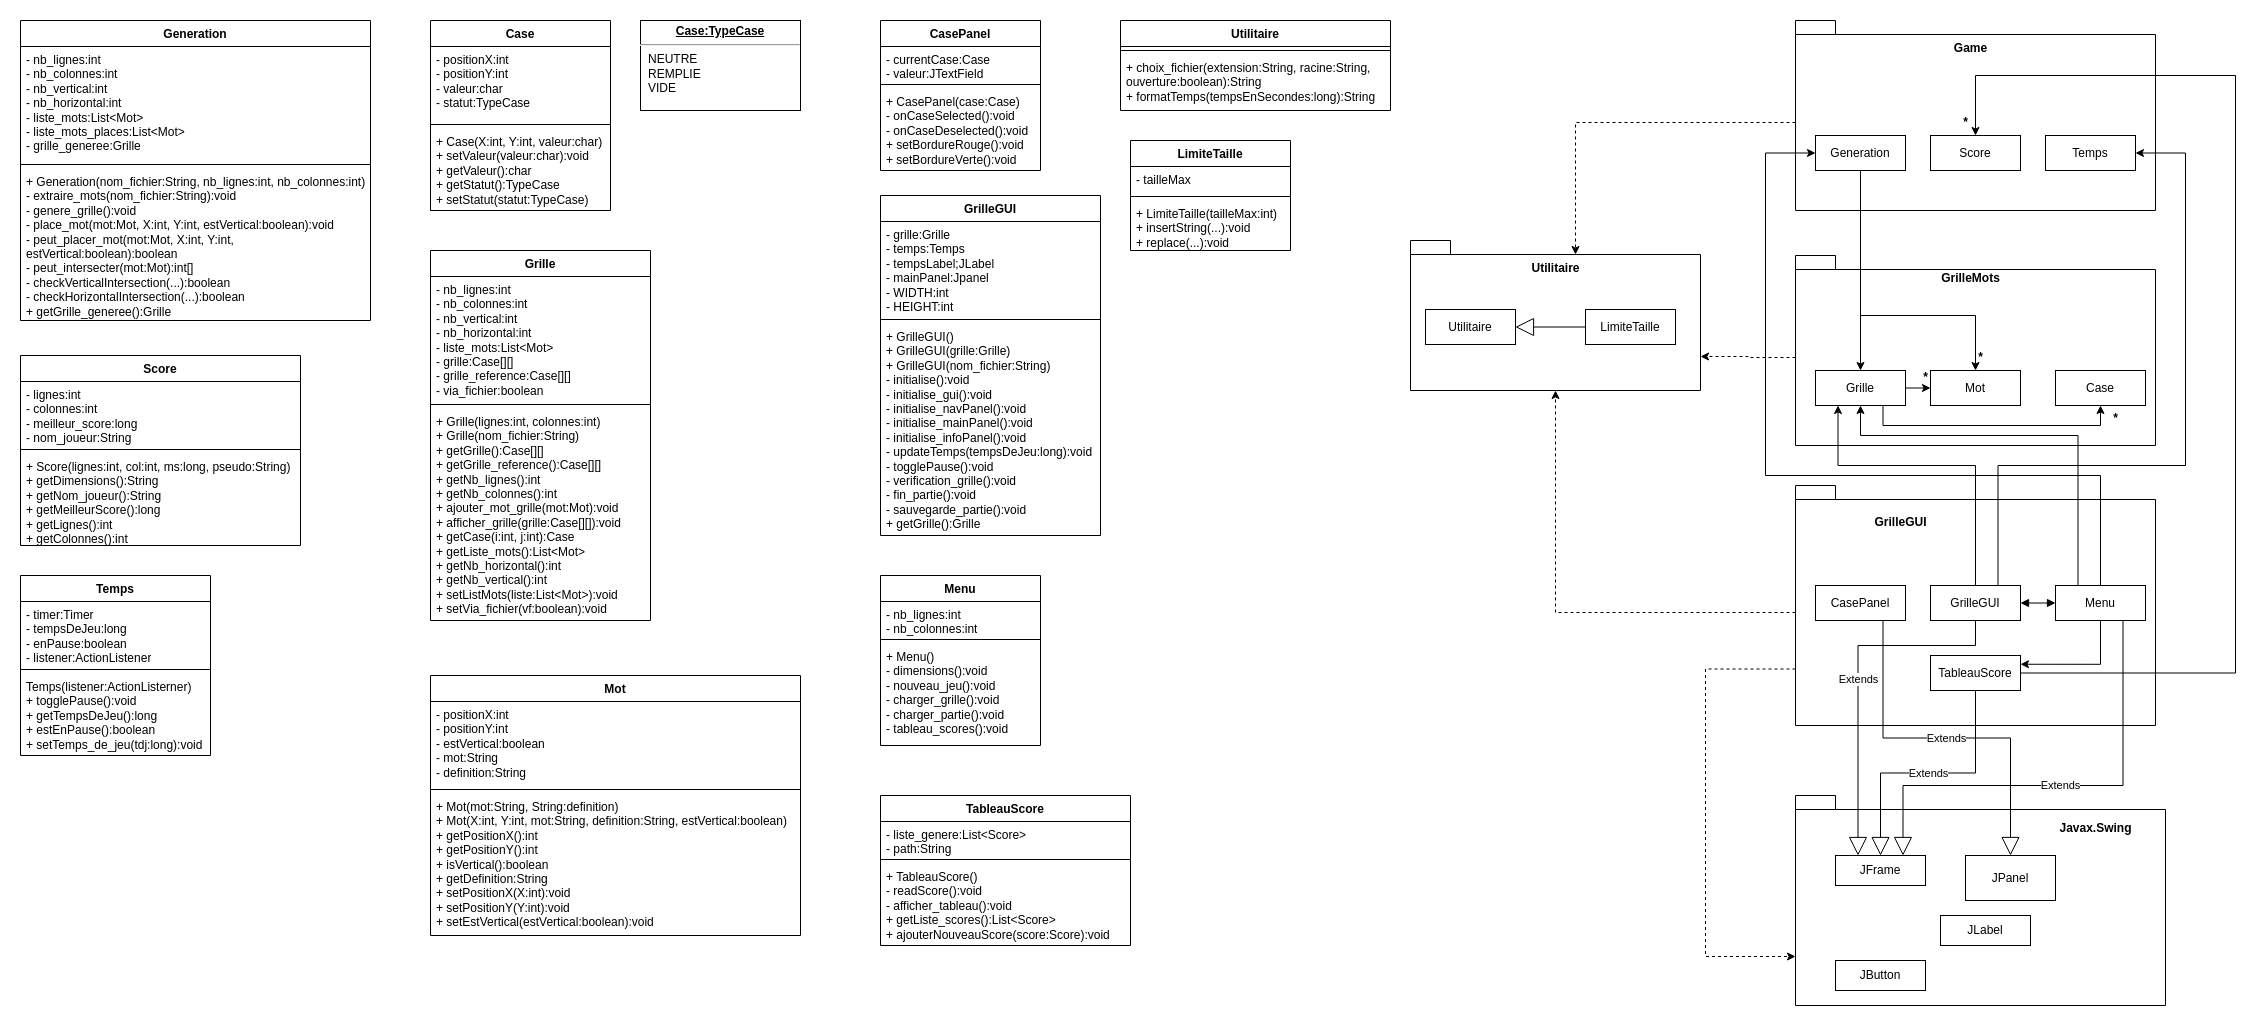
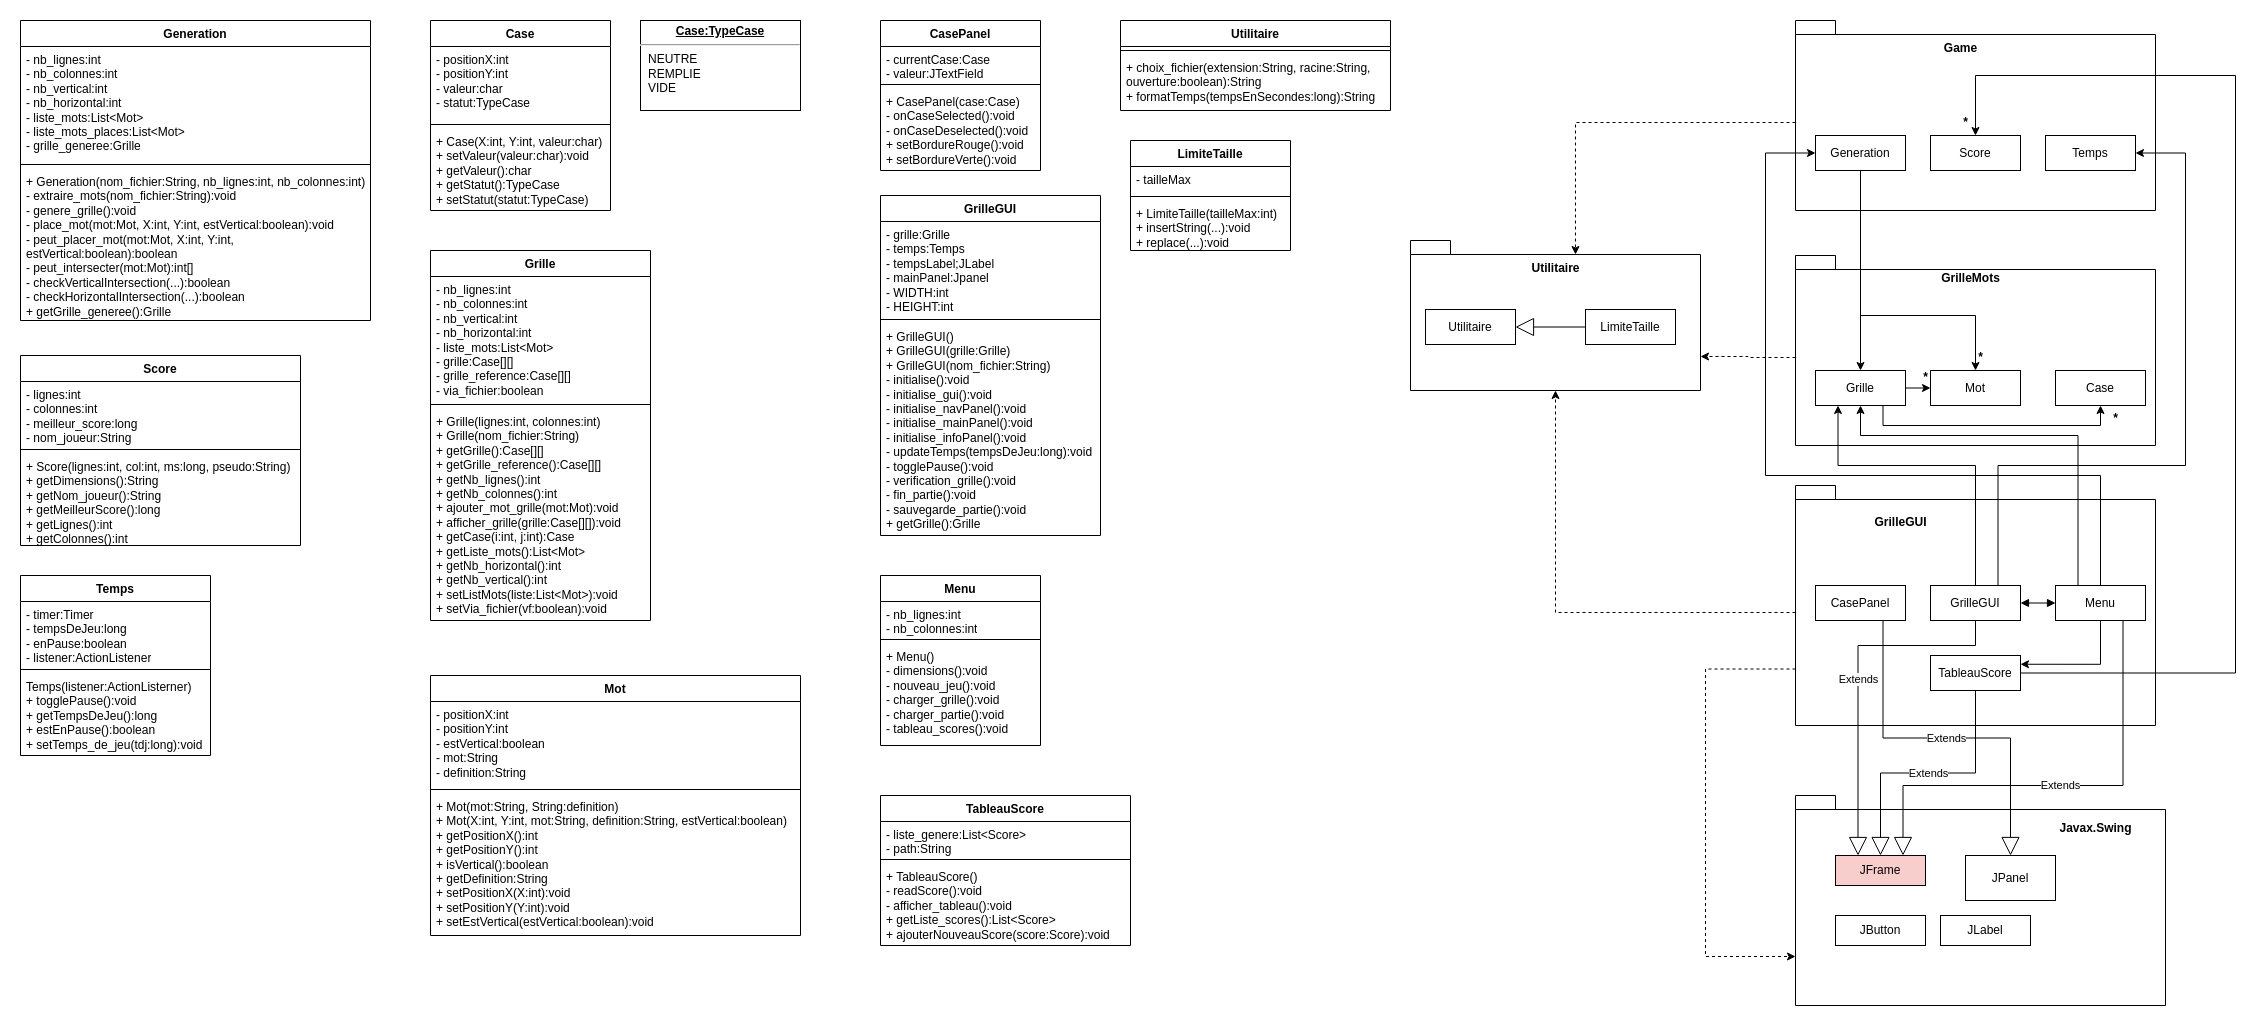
node "Game": moved (1971, 49) -> (1961, 49)
node "JFrame": fillcolor #ffffff -> #f8cecc
node "JButton": moved (1881, 976) -> (1881, 931)
